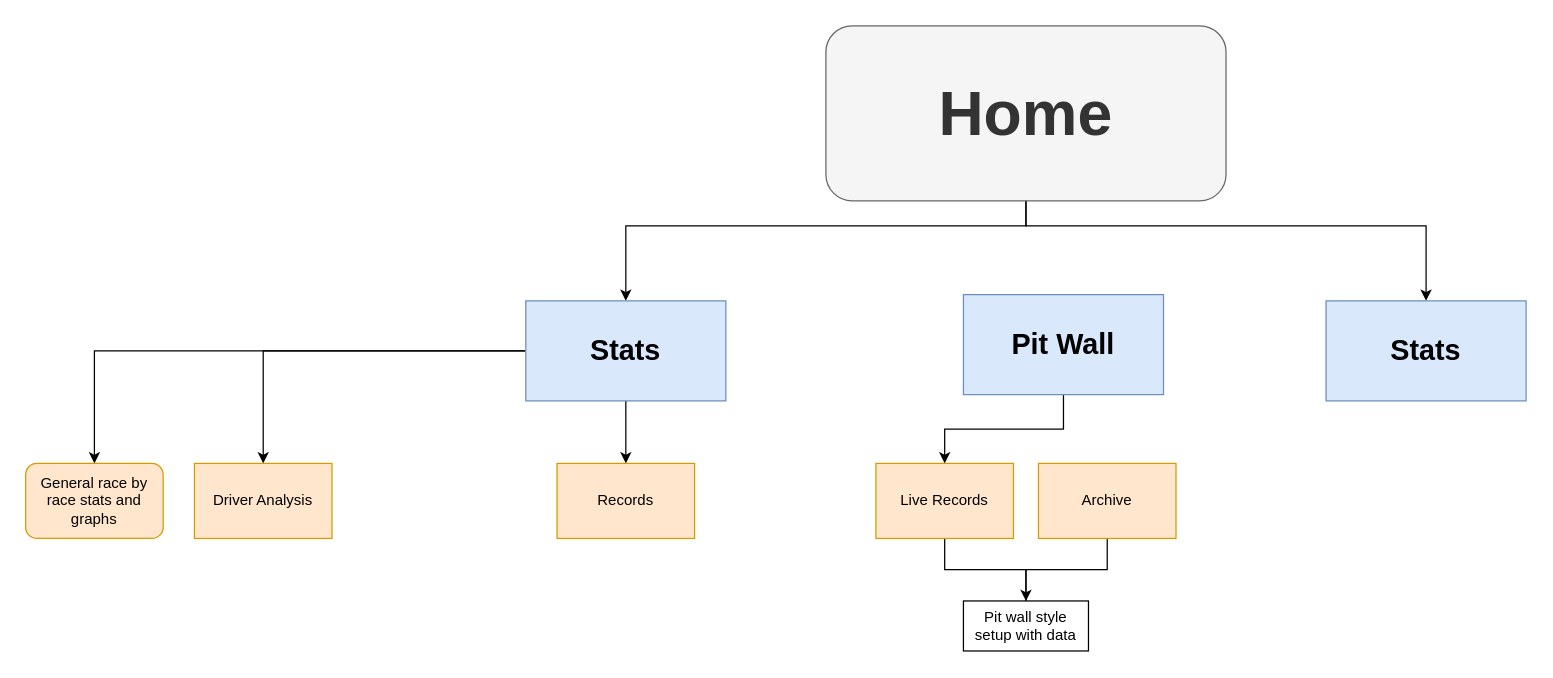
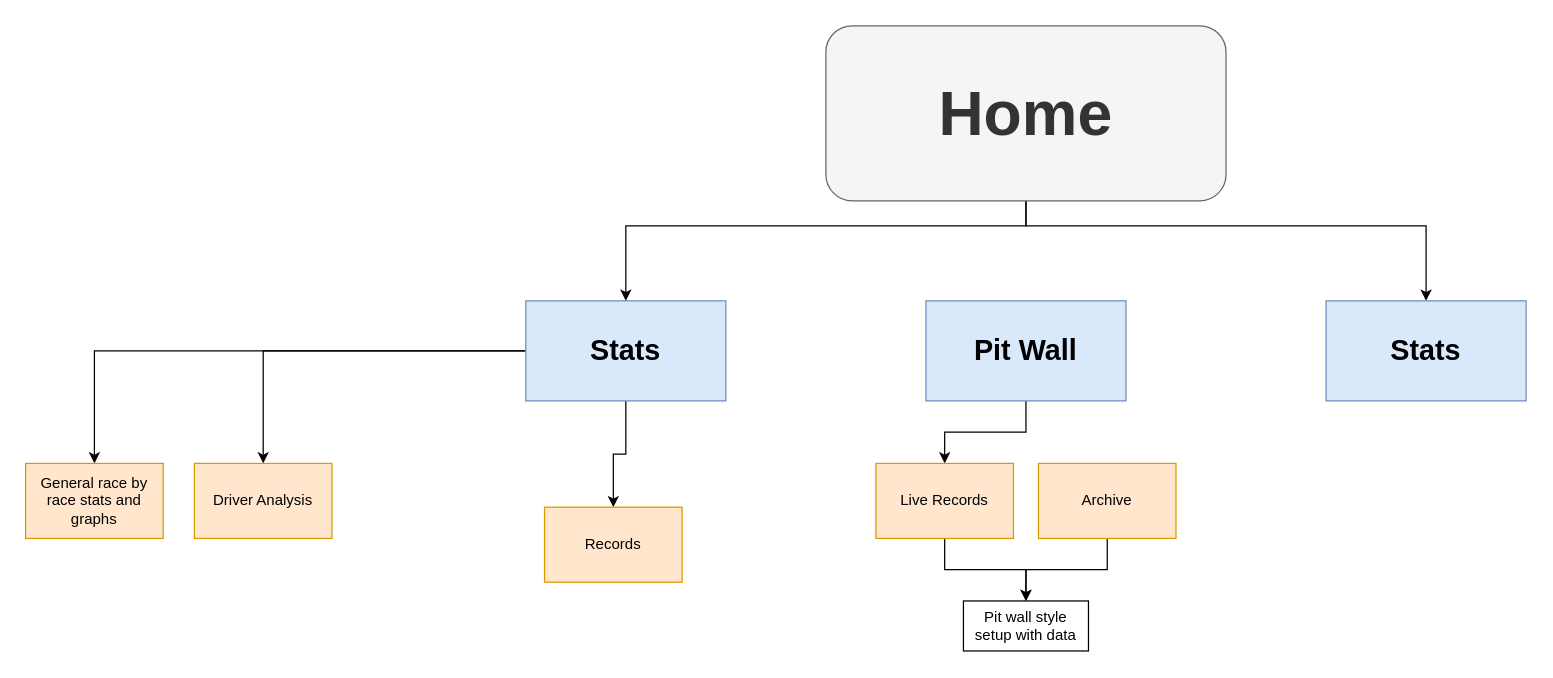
node "Pit Wall": moved (1063, 344) -> (1026, 351)
node "General race by race stats and graphs": shape rounded rectangle -> rectangle
node "Records": moved (626, 501) -> (613, 544)
edge "Live Records" -- "Pit wall style setup with data": arrowhead none -> classic
